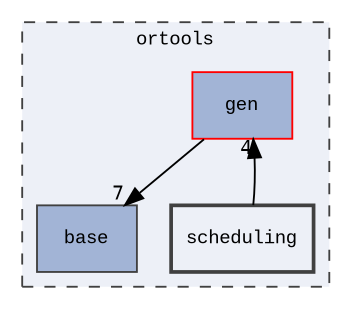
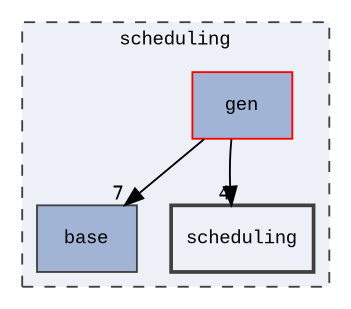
cluster "ortools": label "ortools" -> "scheduling"
edge "scheduling" -> "gen": reversed
